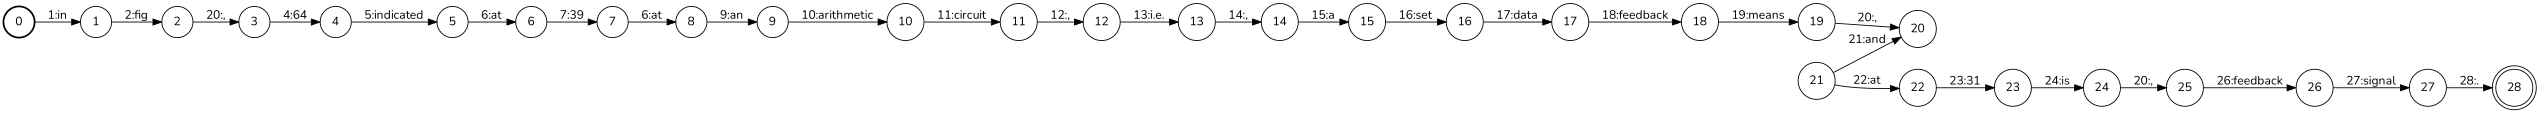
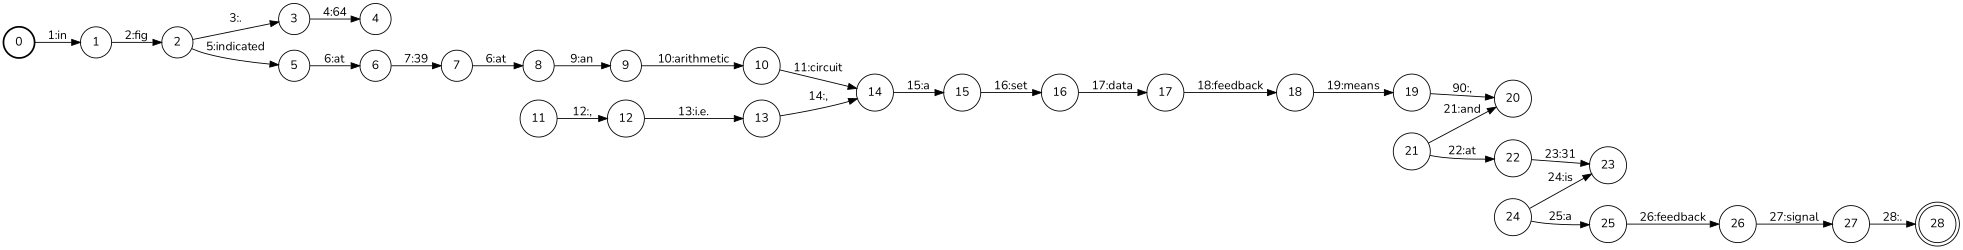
edge "2" -> "3": label "20:," -> "3:."
edge "19" -> "20": label "20:," -> "90:,"
edge "4" -> "5": now "2" -> "5"
edge "10" -> "11": now "10" -> "14"
edge "24" -> "25": label "20:," -> "25:a"
edge "23" -> "24": reversed
